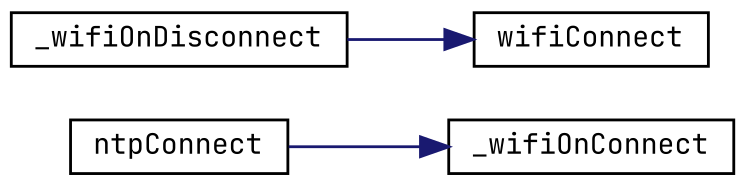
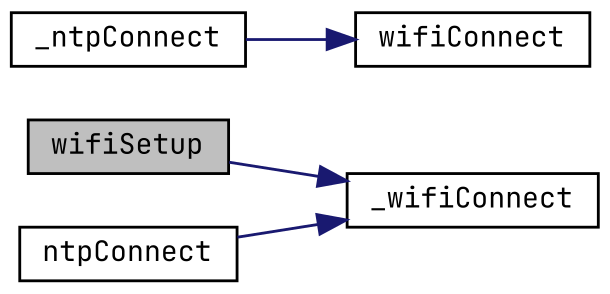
node "_wifiOnDisconnect": label "_wifiOnDisconnect" -> "_ntpConnect"
node "wifiSetup": added
node "_wifiOnConnect": label "_wifiOnConnect" -> "_wifiConnect"
